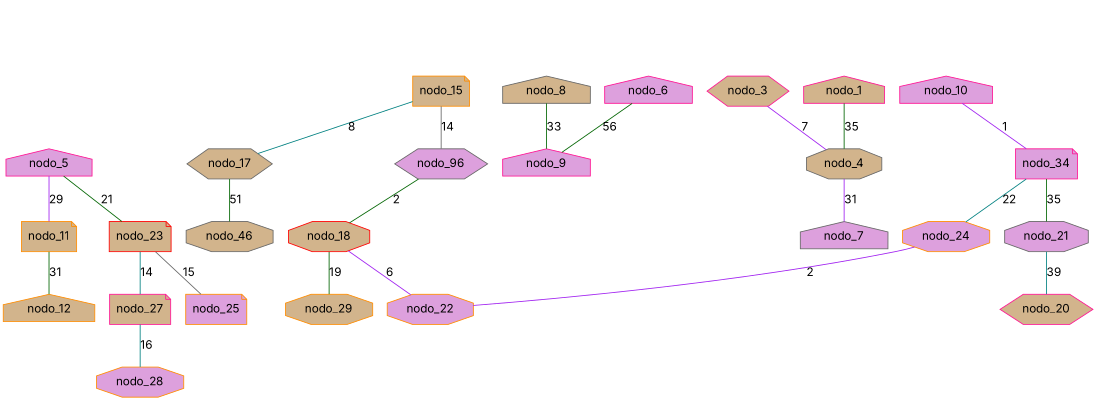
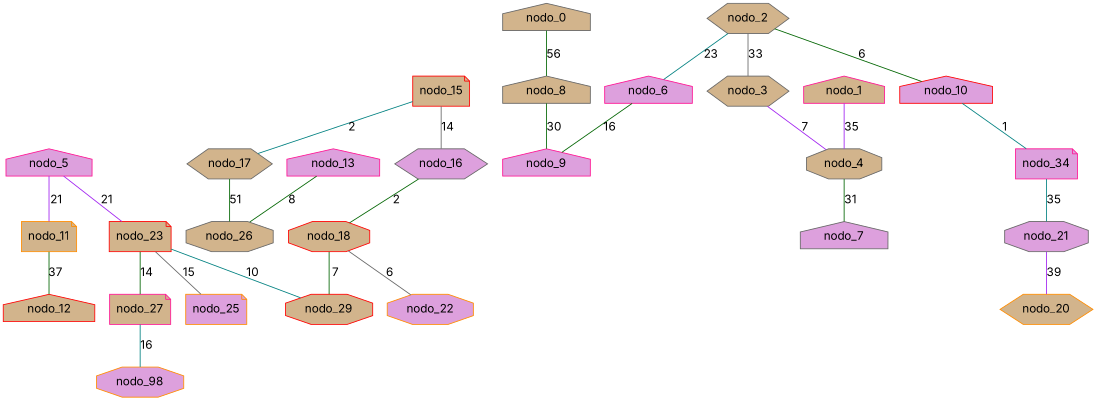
node "nodo_0": added
node "nodo_2": added
node "nodo_15": color darkorange -> red
node "nodo_3": color deeppink -> gray40
node "nodo_10": color deeppink -> red
edge "nodo_1" -- "nodo_4": color darkgreen -> purple
edge "nodo_10" -- "nodo_34": color purple -> teal
edge "nodo_15" -- "nodo_17": label "8" -> "2"
edge "nodo_8" -- "nodo_9": label "33" -> "30"
edge "nodo_6" -- "nodo_9": label "56" -> "16"
node "nodo_13": added
node "nodo_96": label "nodo_96" -> "nodo_16"
edge "nodo_5" -- "nodo_23": color darkgreen -> purple
edge "nodo_5" -- "nodo_11": label "29" -> "21"
edge "nodo_4" -- "nodo_7": color purple -> darkgreen
edge "nodo_34" -- "nodo_21": color darkgreen -> teal
node "nodo_46": label "nodo_46" -> "nodo_26"
node "nodo_24": removed
edge "nodo_11" -- "nodo_12": label "31" -> "37"
edge "nodo_23" -- "nodo_27": color teal -> darkgreen
edge "nodo_23" -- "nodo_29": added, label "10"
edge "nodo_18" -- "nodo_29": label "19" -> "7"
edge "nodo_18" -- "nodo_22": color purple -> gray40
edge "nodo_21" -- "nodo_20": color teal -> purple
node "nodo_12": color darkorange -> red
node "nodo_29": color darkorange -> red
node "nodo_20": color deeppink -> darkorange
node "nodo_28": label "nodo_28" -> "nodo_98"
